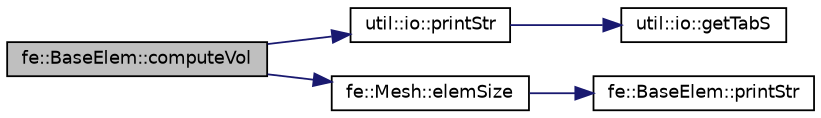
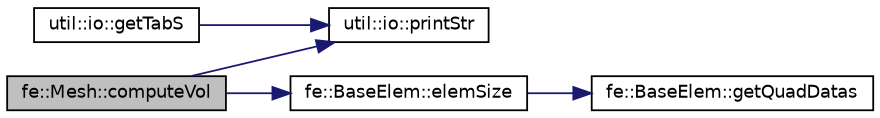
edge "util::io::printStr" -> "util::io::getTabS": reversed
node "fe::BaseElem::computeVol": label "fe::BaseElem::computeVol" -> "fe::Mesh::computeVol"
node "fe::Mesh::elemSize": label "fe::Mesh::elemSize" -> "fe::BaseElem::elemSize"
node "fe::BaseElem::printStr": label "fe::BaseElem::printStr" -> "fe::BaseElem::getQuadDatas"
